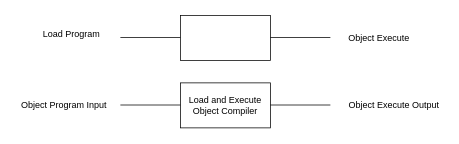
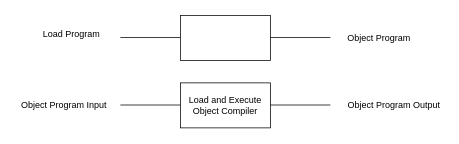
node "Object Execute": label "Object Execute" -> "Object Program"
node "Object Execute Output": label "Object Execute Output" -> "Object Program Output"
